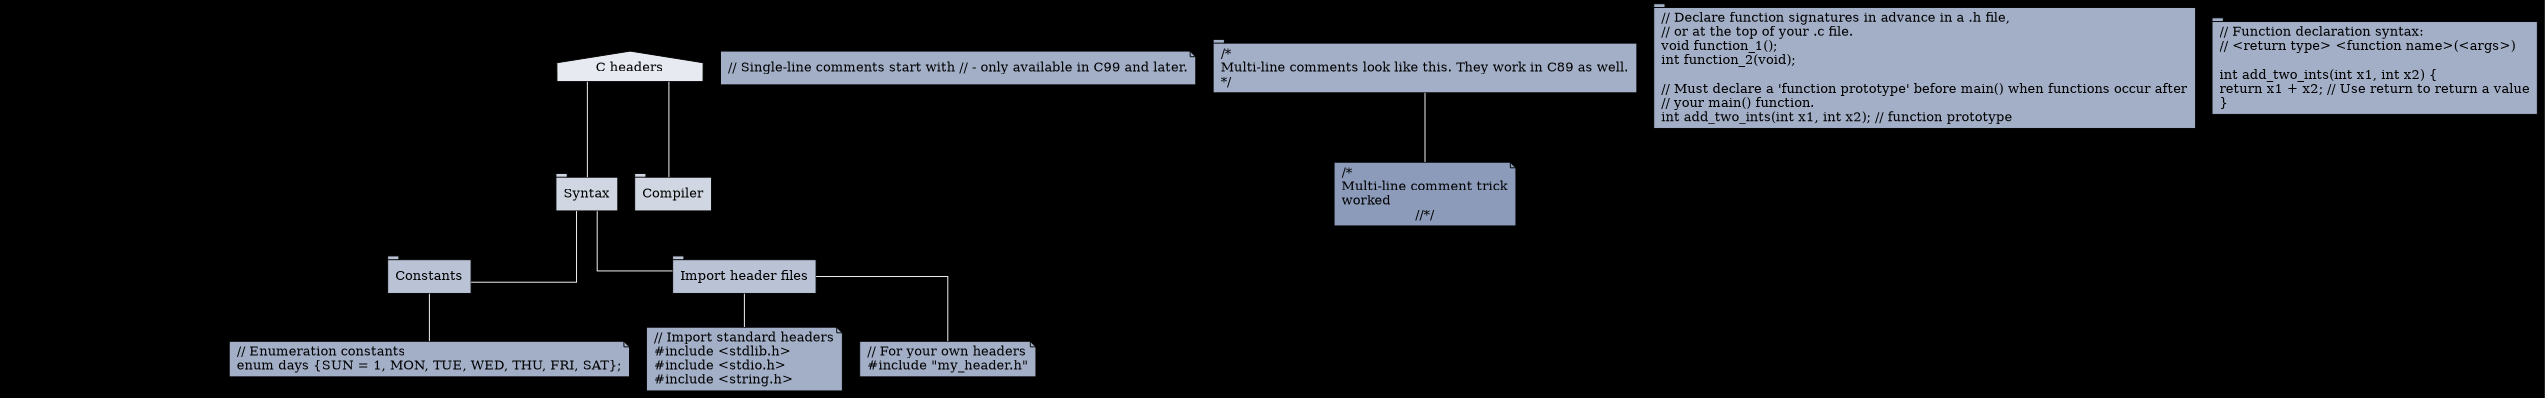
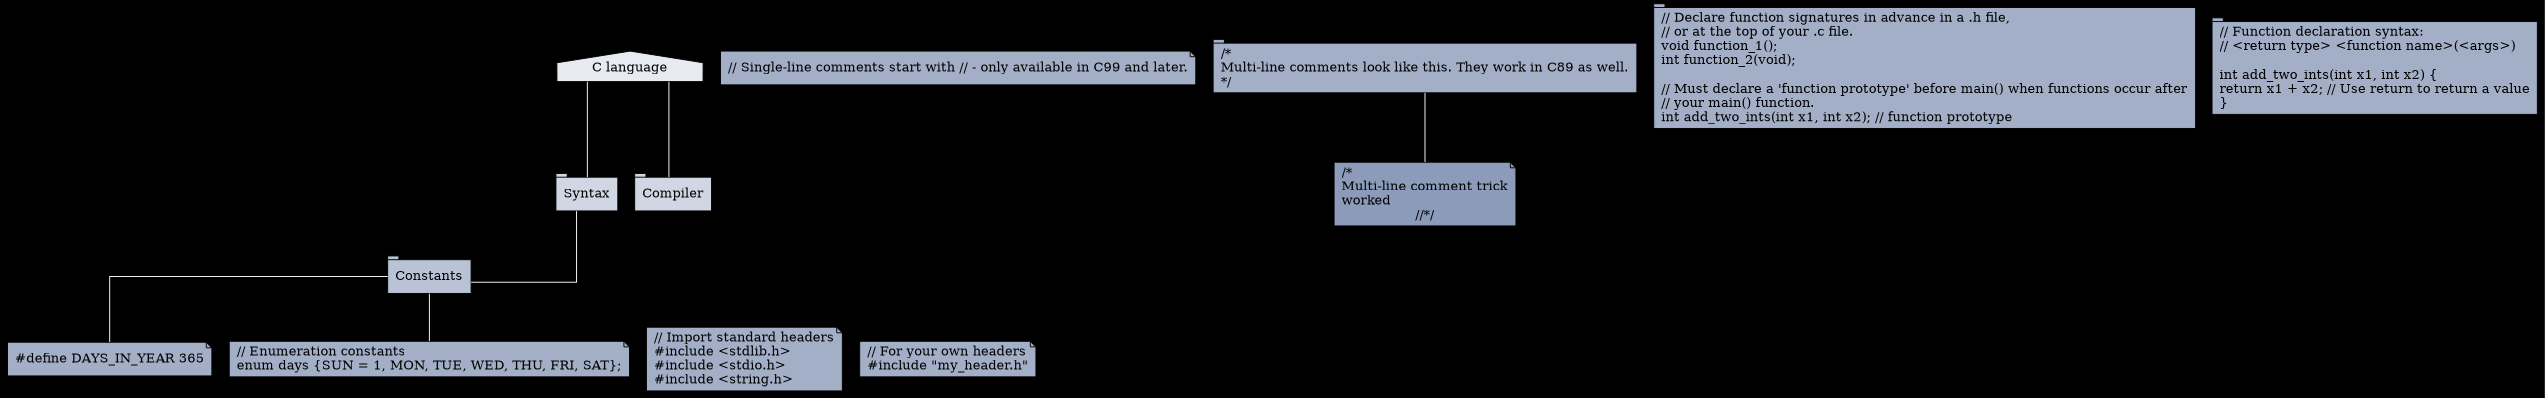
node "C headers": label "C headers" -> "C language"
node "Import header files": removed
node "#define DAYS_IN_YEAR 365": added
